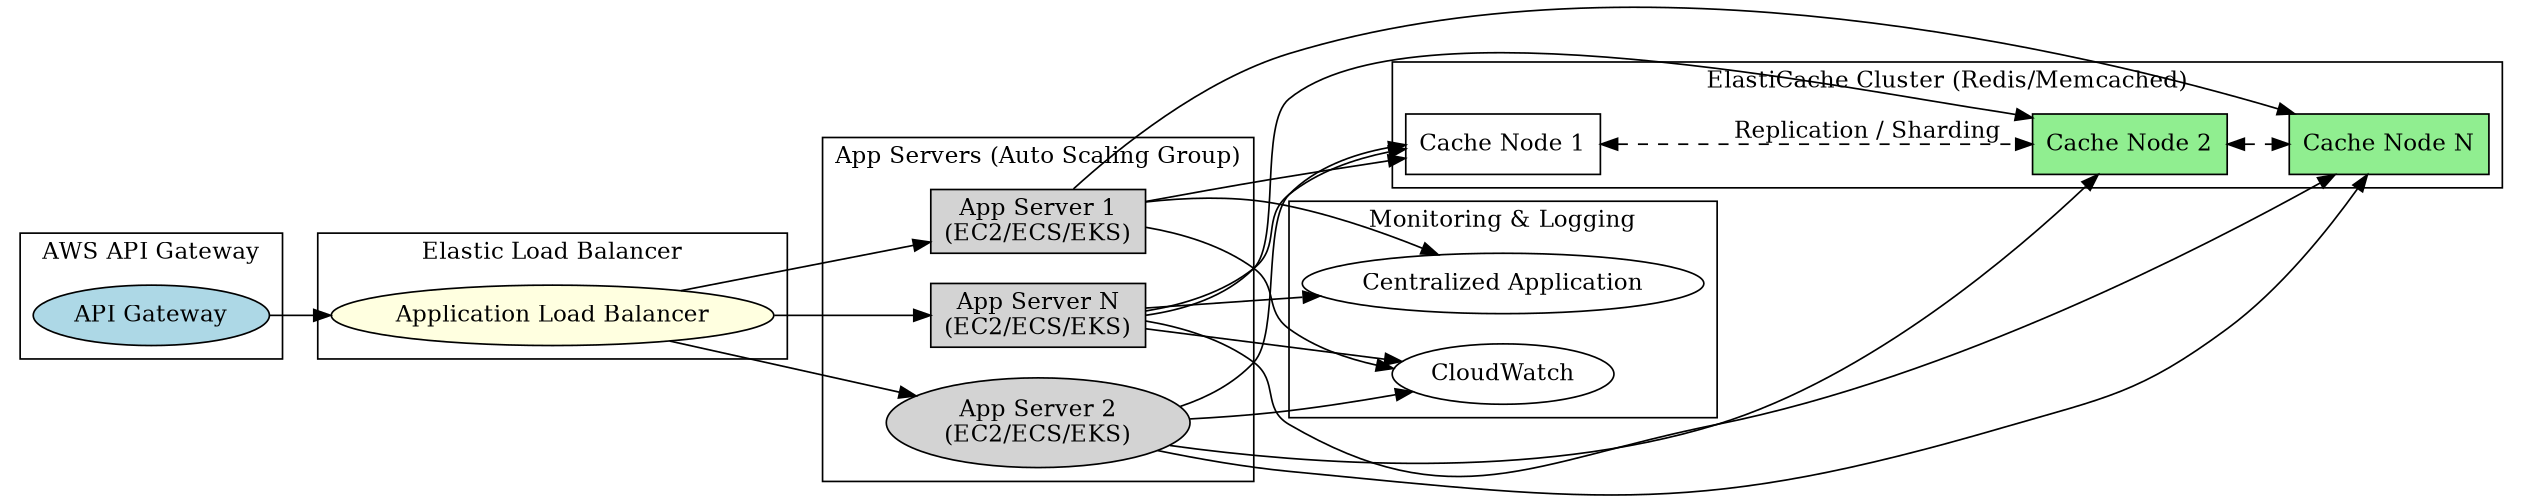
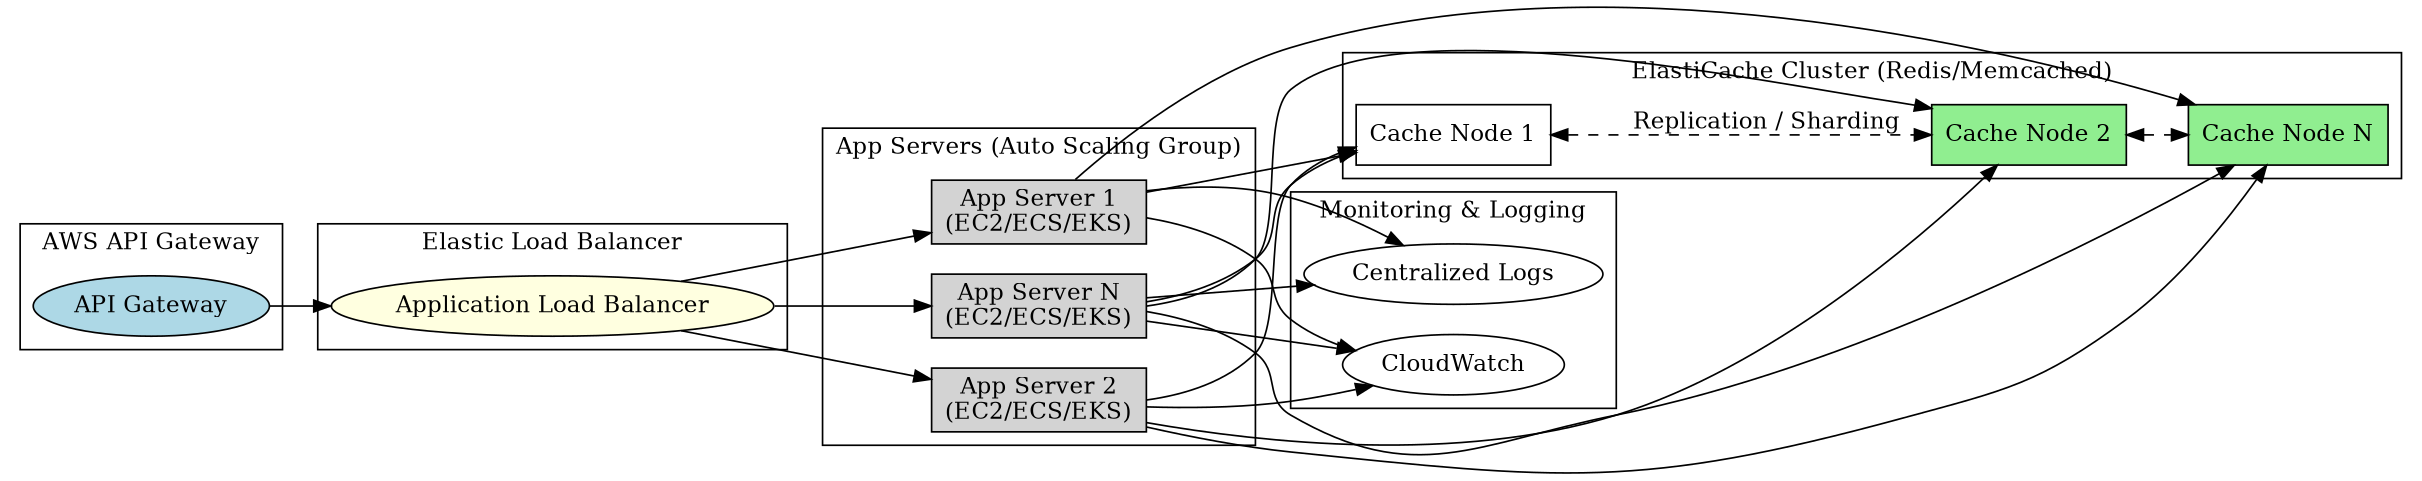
node "Centralized Application": label "Centralized Application" -> "Centralized Logs"
node "App Server 2 (EC2/ECS/EKS)": shape ellipse -> box
